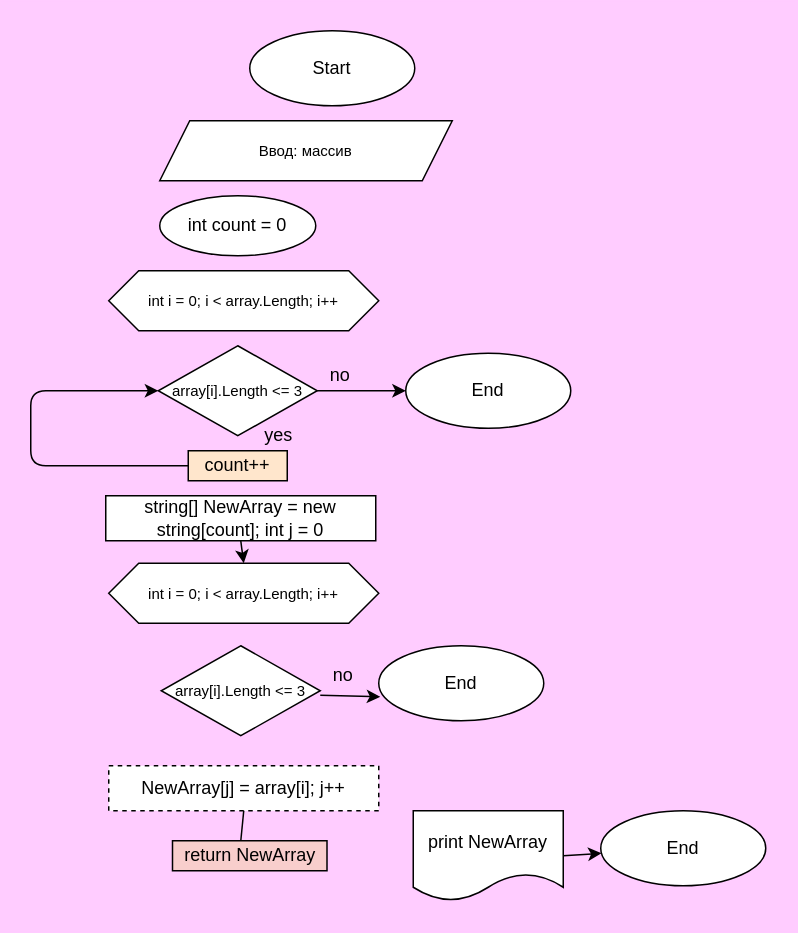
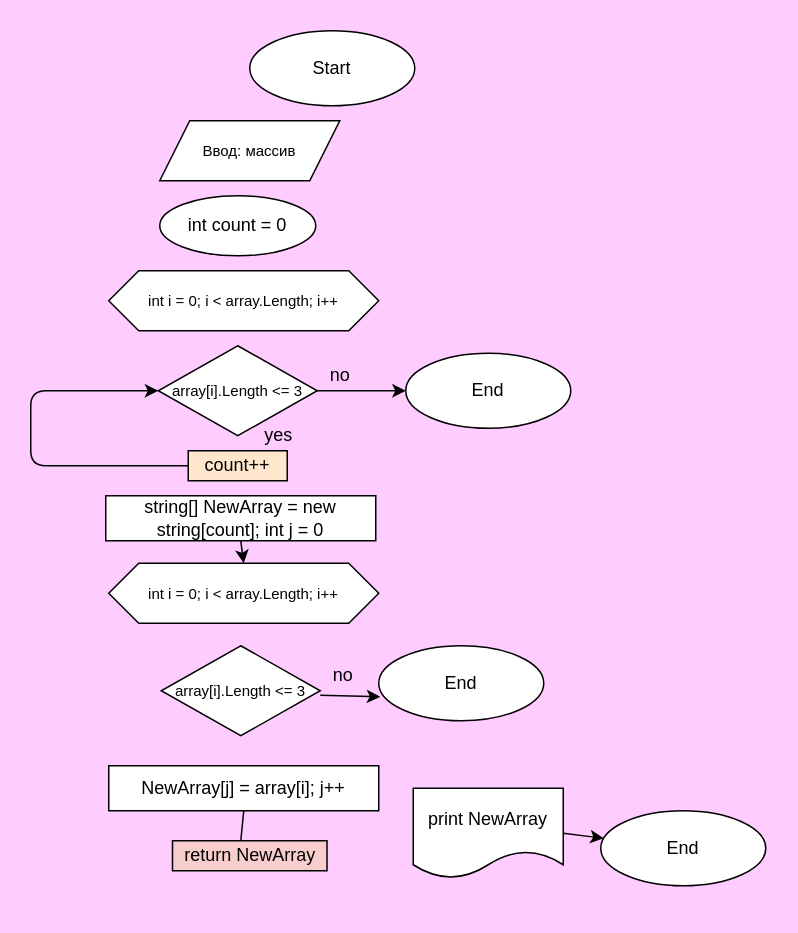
node "Ввод: массив": size 293x60 -> 180x60
node "NewArray[j] = array[i]; j++": style dashed -> solid
node "print NewArray": moved (488, 856) -> (488, 833)
